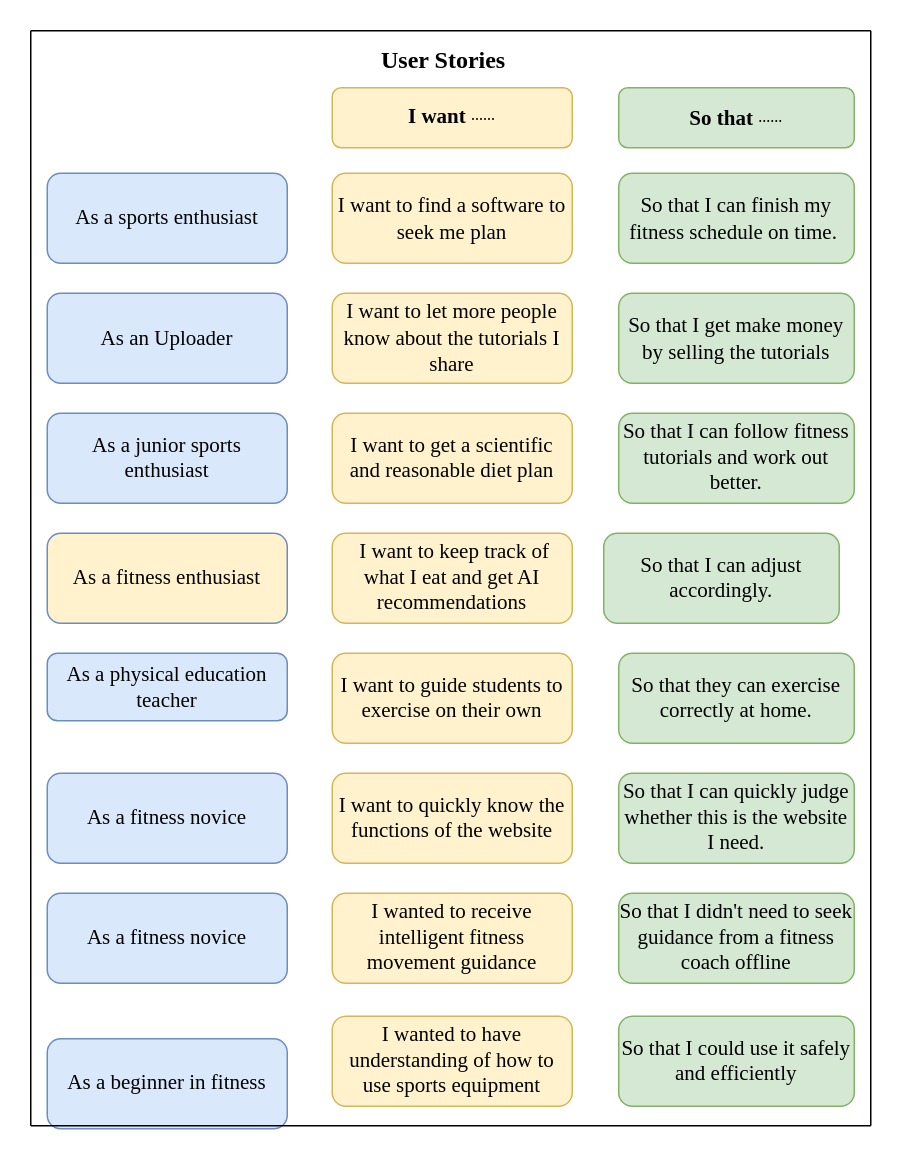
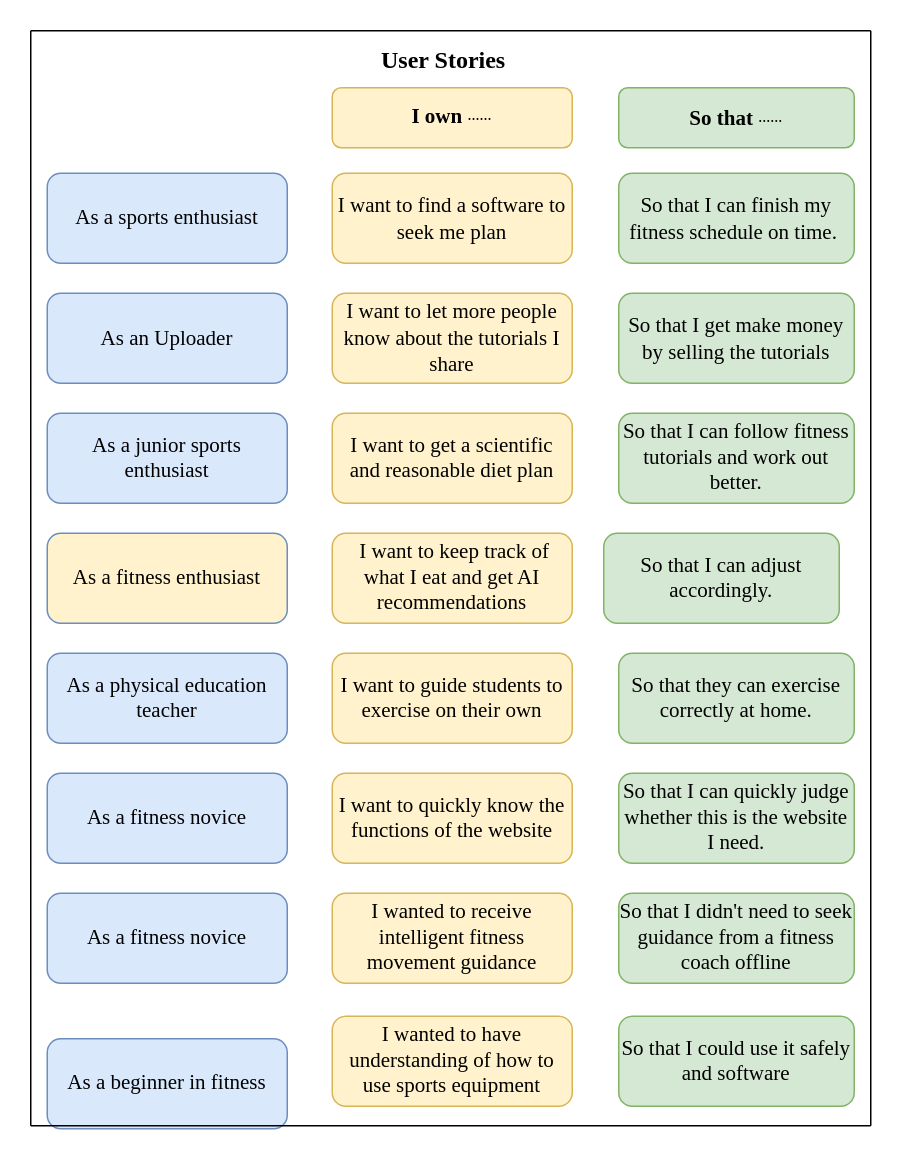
node "I want ······": label "I want ······" -> "I own ······"
node "As a physical education teacher": size 240x68 -> 240x90
node "So that I could use it safely and efficiently": label "So that I could use it safely and efficiently" -> "So that I could use it safely and software"
